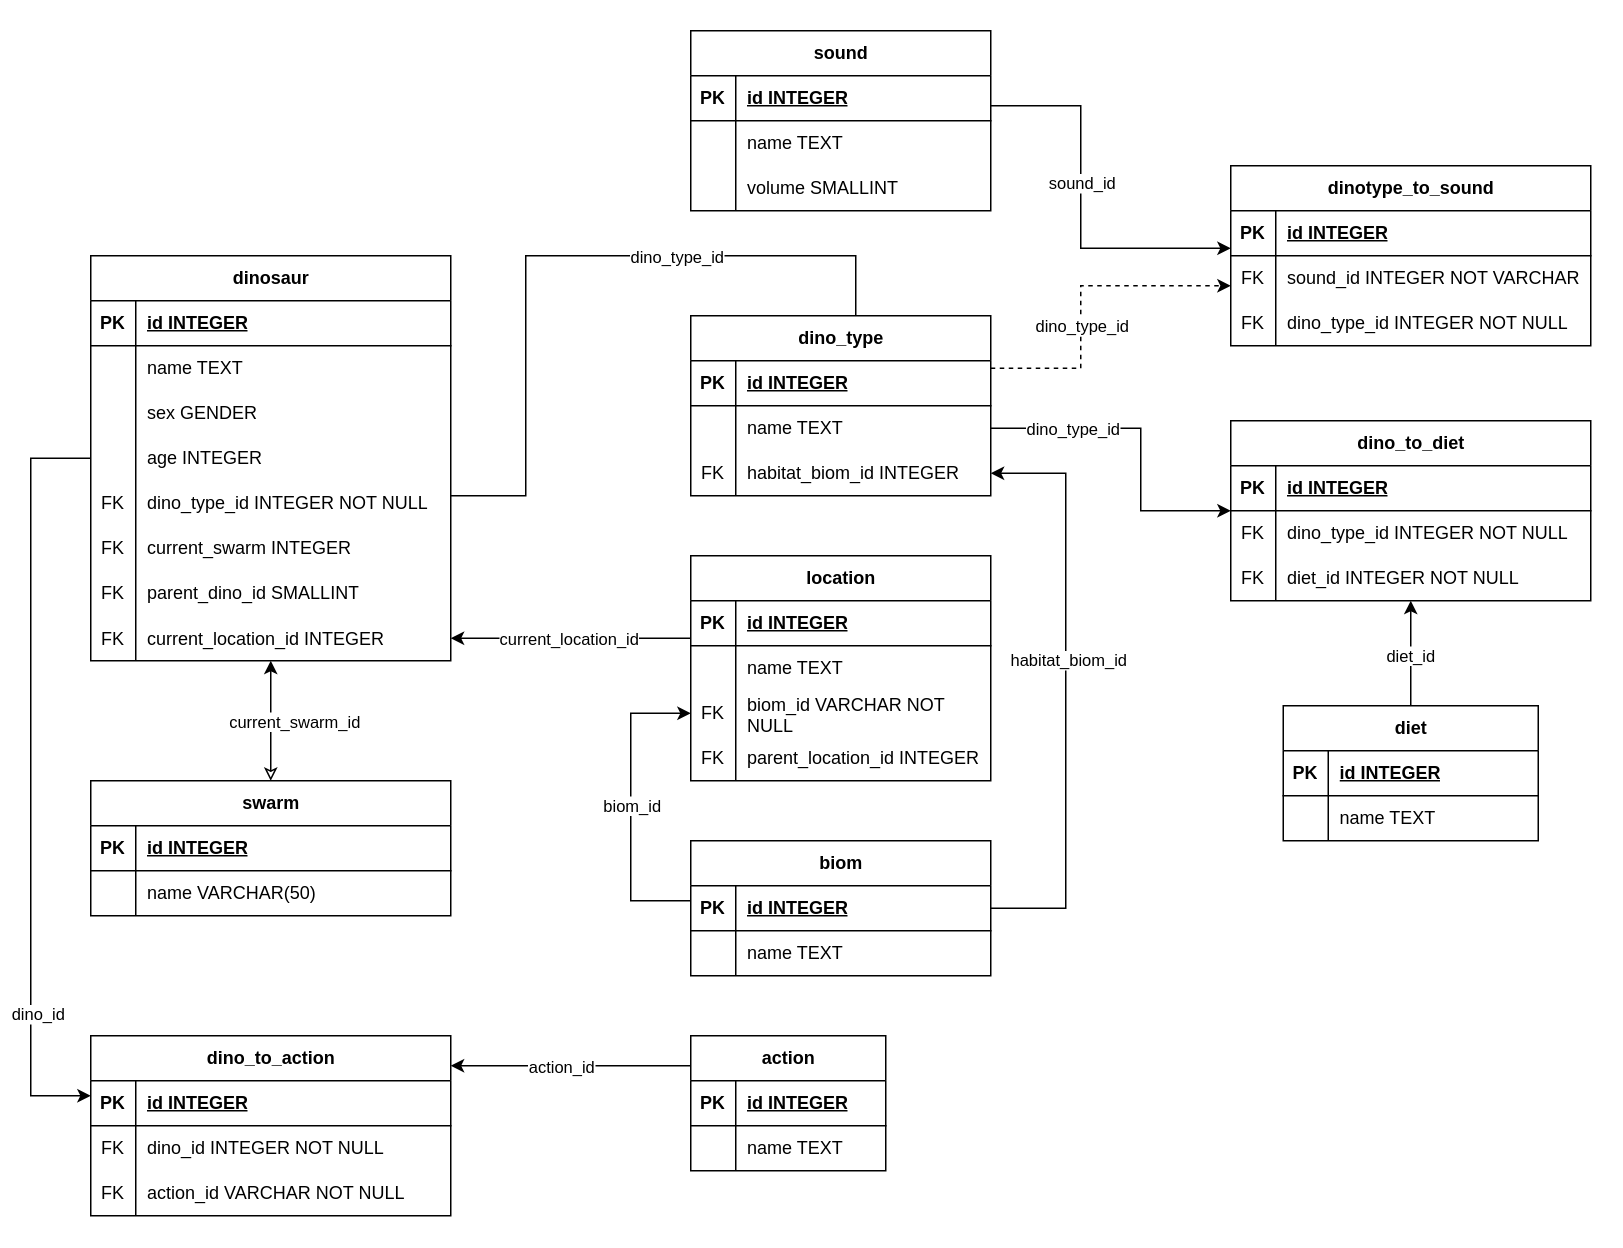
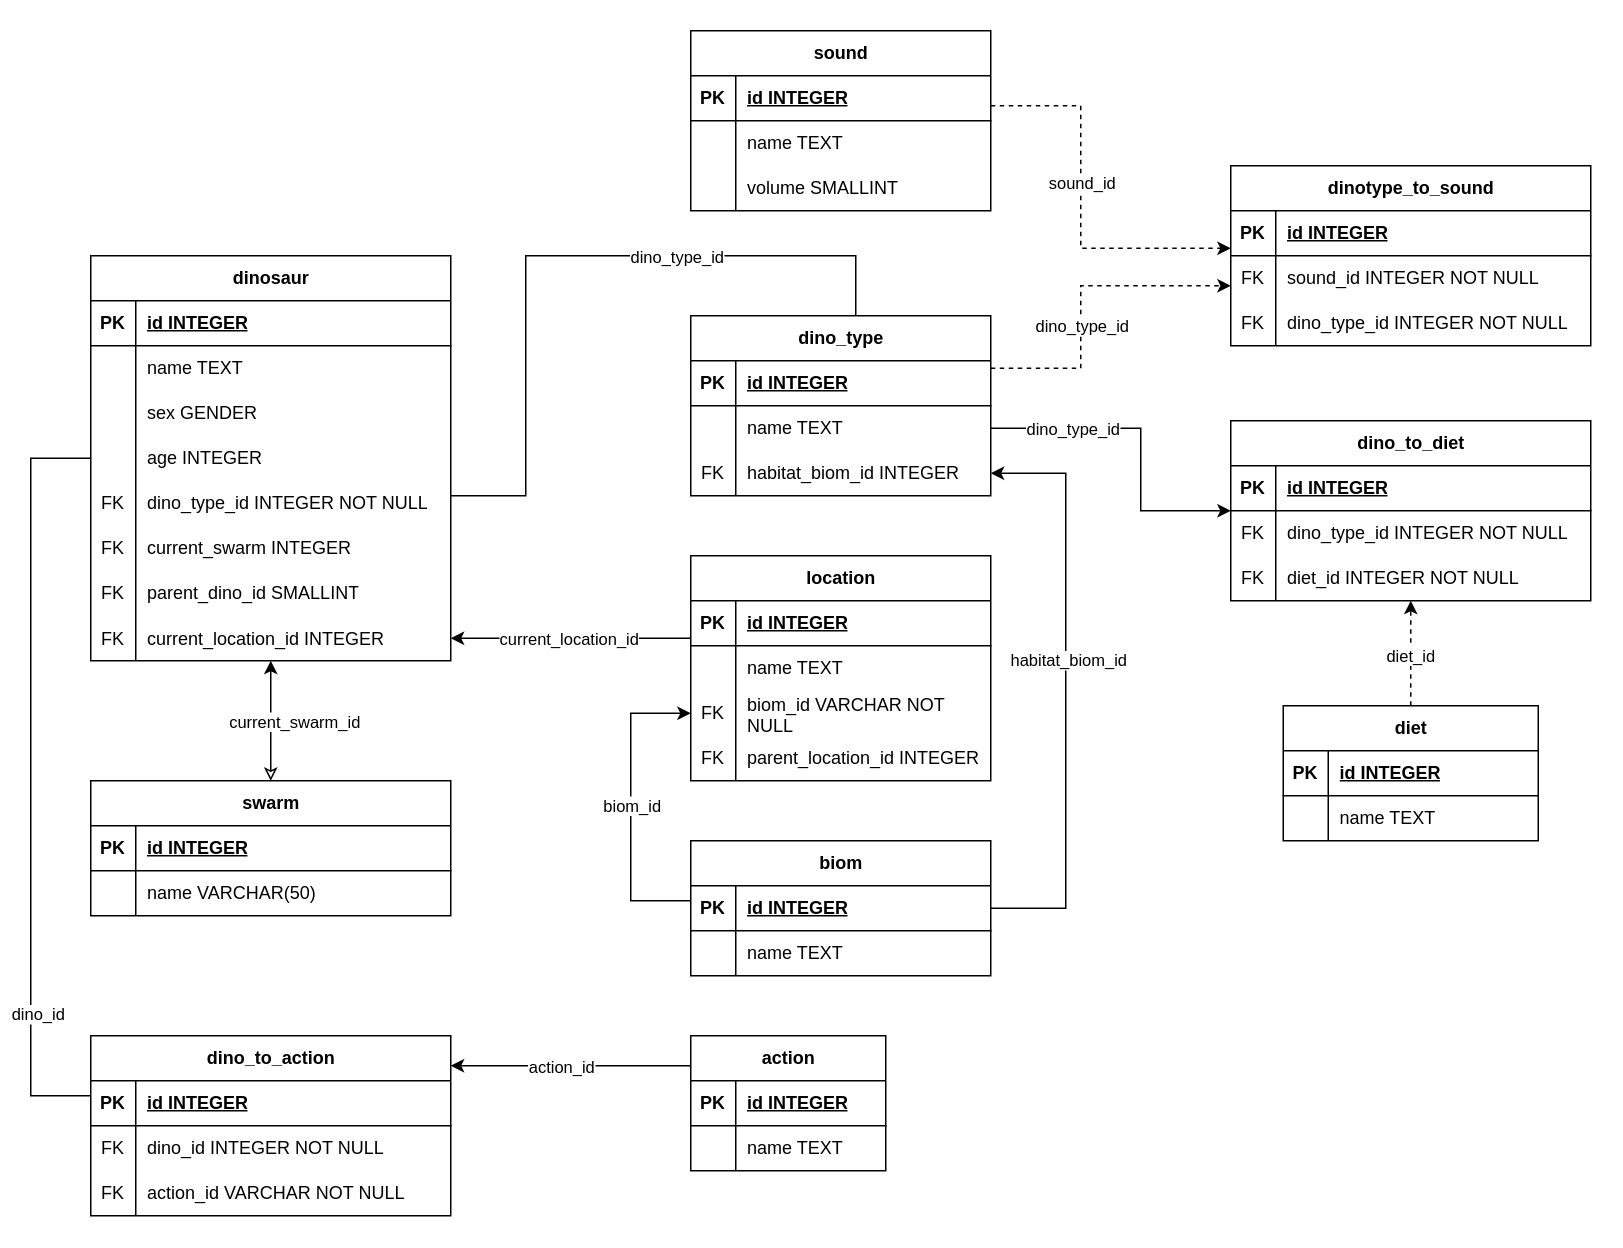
edge "sound" -> "dinotype_to_sound": style solid -> dashed
node "sound_id INTEGER NOT VARCHAR": label "sound_id INTEGER NOT VARCHAR" -> "sound_id INTEGER NOT NULL"
edge "diet" -> "dino_to_diet": style solid -> dashed
edge "dinosaur" -> "dino_to_action": arrowhead classic -> none
